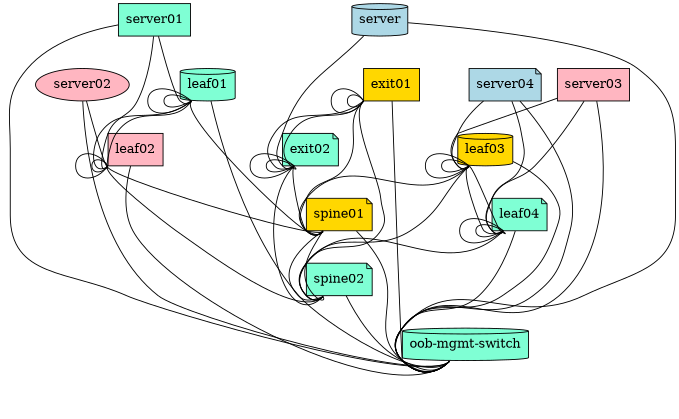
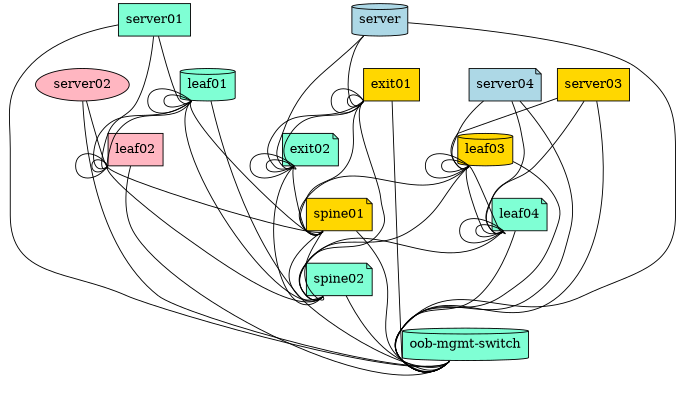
edge "server" -- "exit01": added
node "server03": fillcolor lightpink -> gold
edge "leaf01" -- "spine02": added
